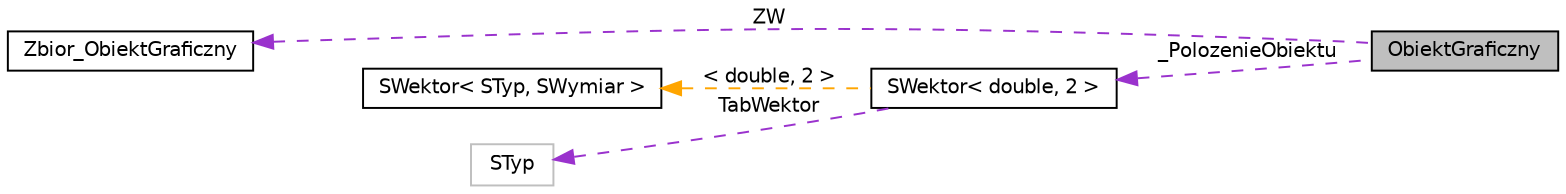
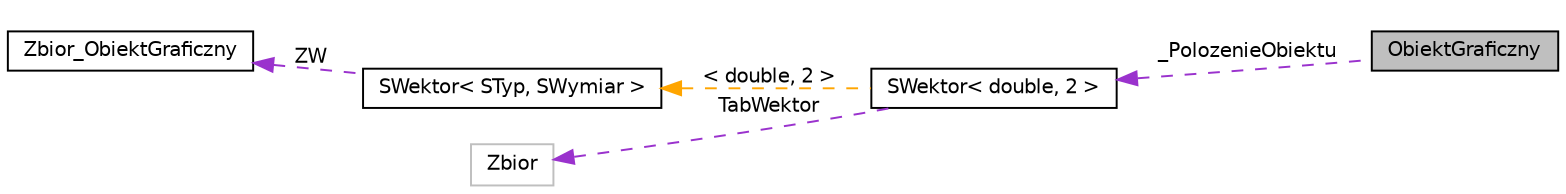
edge "ObiektGraficzny" -> "Zbior_ObiektGraficzny": now "SWektor< STyp, SWymiar >" -> "Zbior_ObiektGraficzny"
node "STyp": label "STyp" -> "Zbior"
